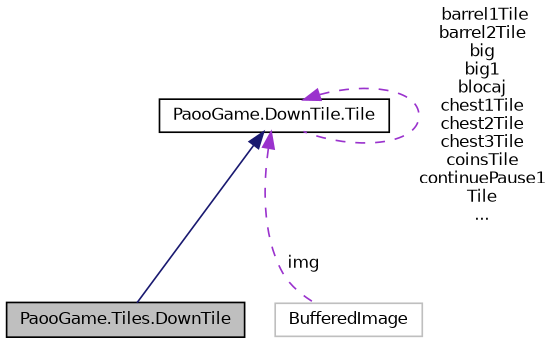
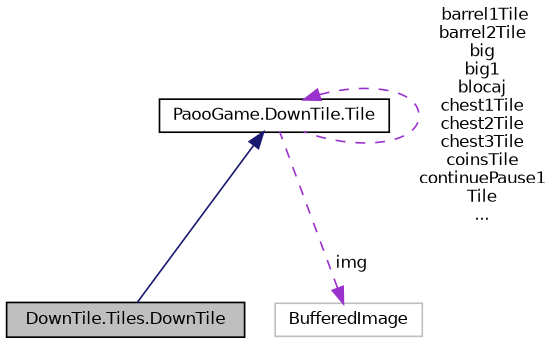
edge "BufferedImage" -> "PaooGame.DownTile.Tile": reversed
node "PaooGame.Tiles.DownTile": label "PaooGame.Tiles.DownTile" -> "DownTile.Tiles.DownTile"
